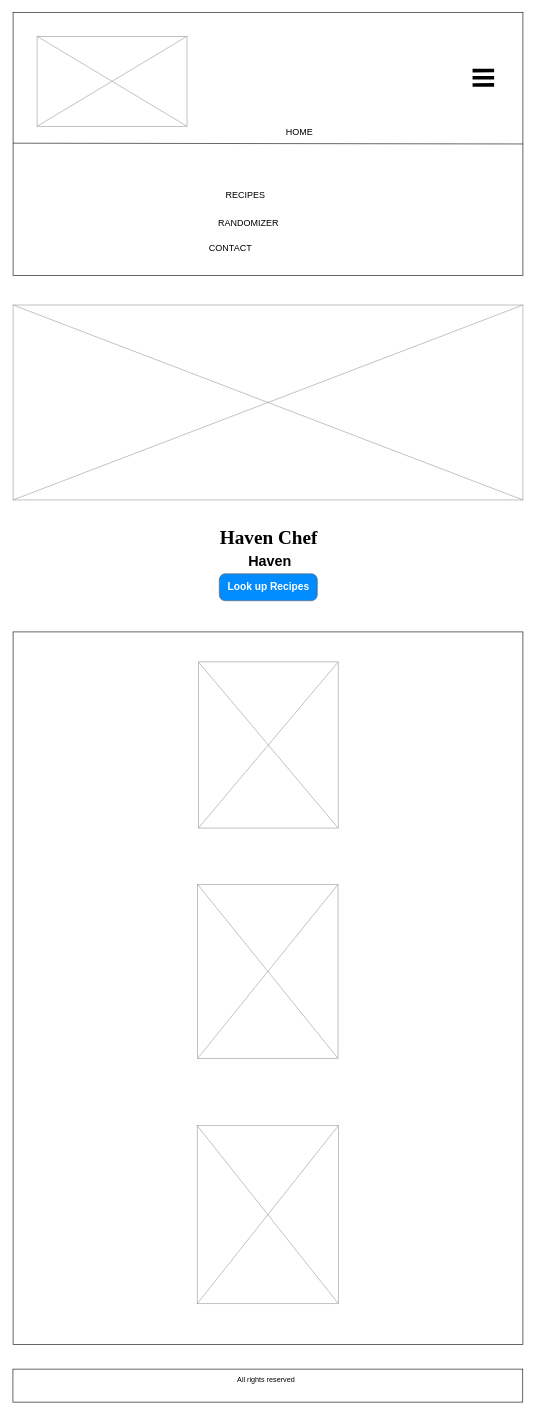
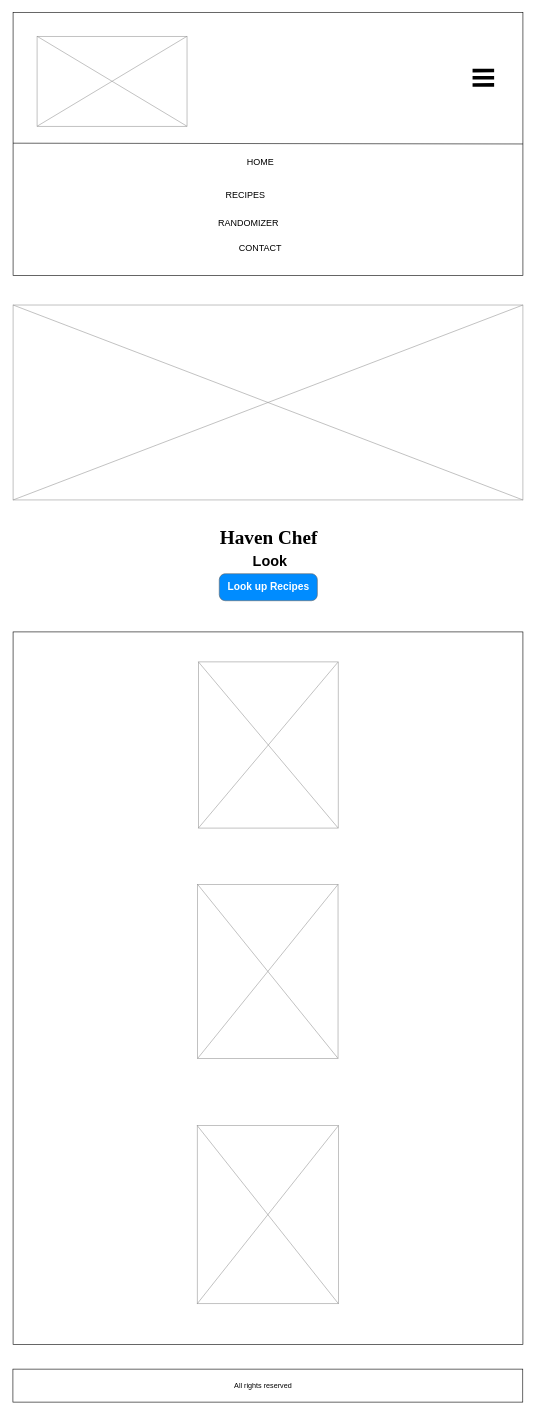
node "HOME": moved (299, 132) -> (260, 162)
node "CONTACT": moved (230, 248) -> (260, 248)
node "Haven": label "Haven" -> "Look"
node "All rights reserved": moved (266, 1380) -> (263, 1386)
